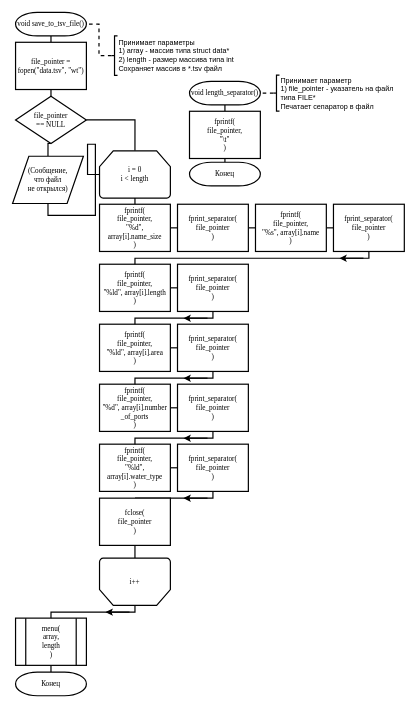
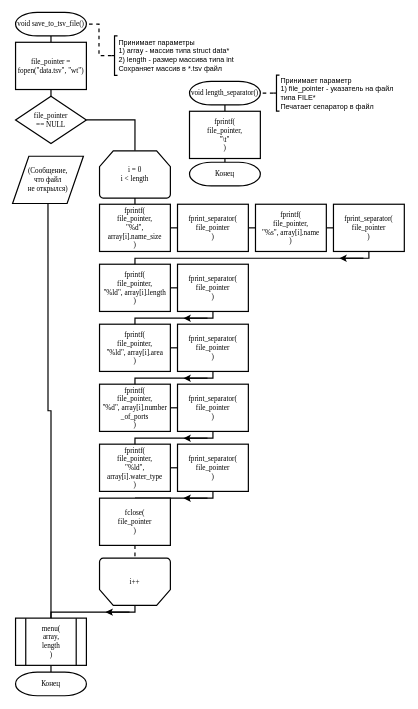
edge "file_pointer == NULL" -- "(Сообщение, что файл не открылся)": removed
edge "i = 0 i < length" -- "(Сообщение, что файл не открылся)": now "menu( array, length )" -- "(Сообщение, что файл не открылся)"
edge "fclose( file_pointer )" -- "i++": style solid -> dashed
